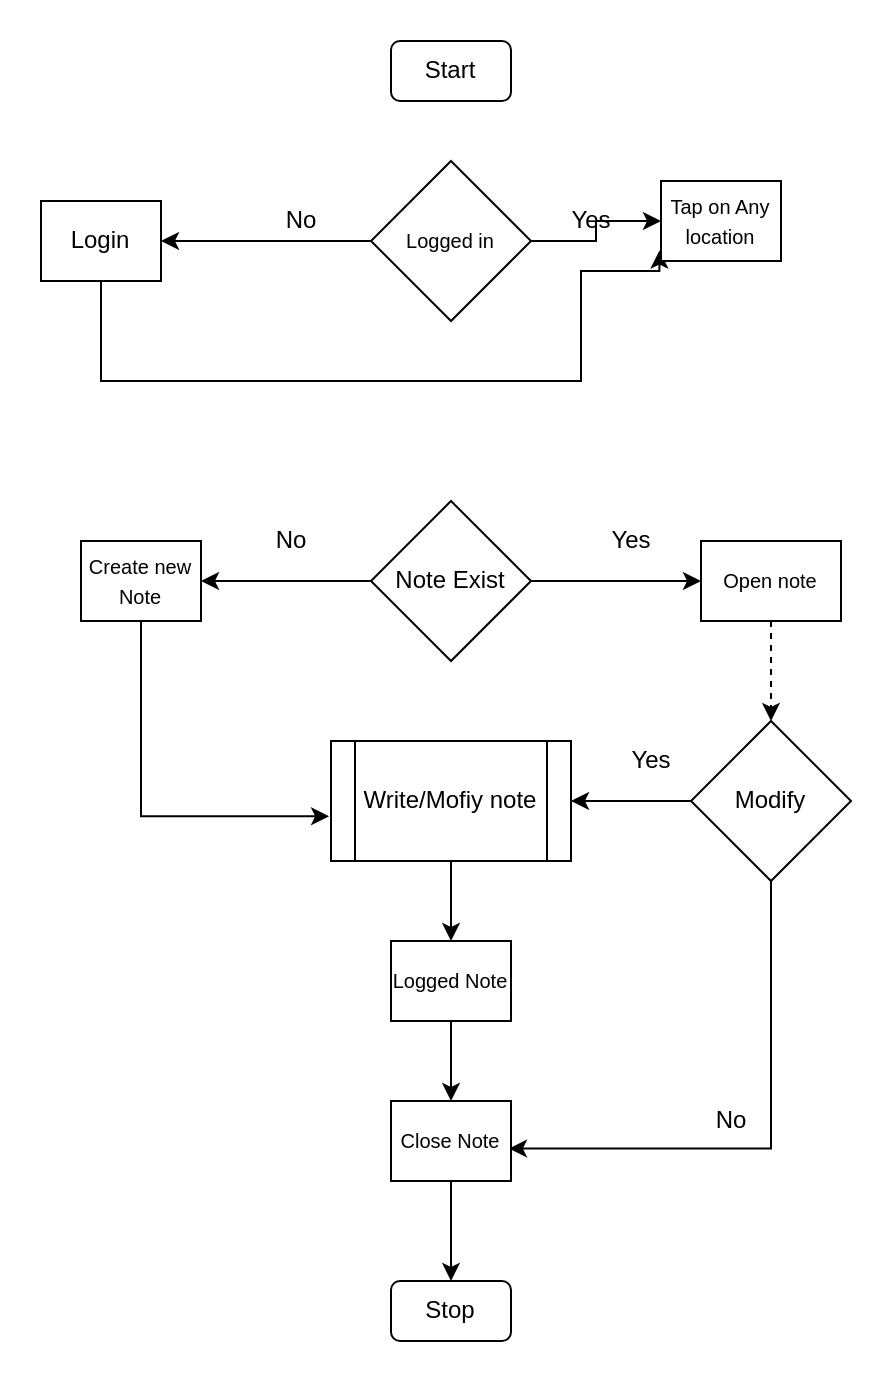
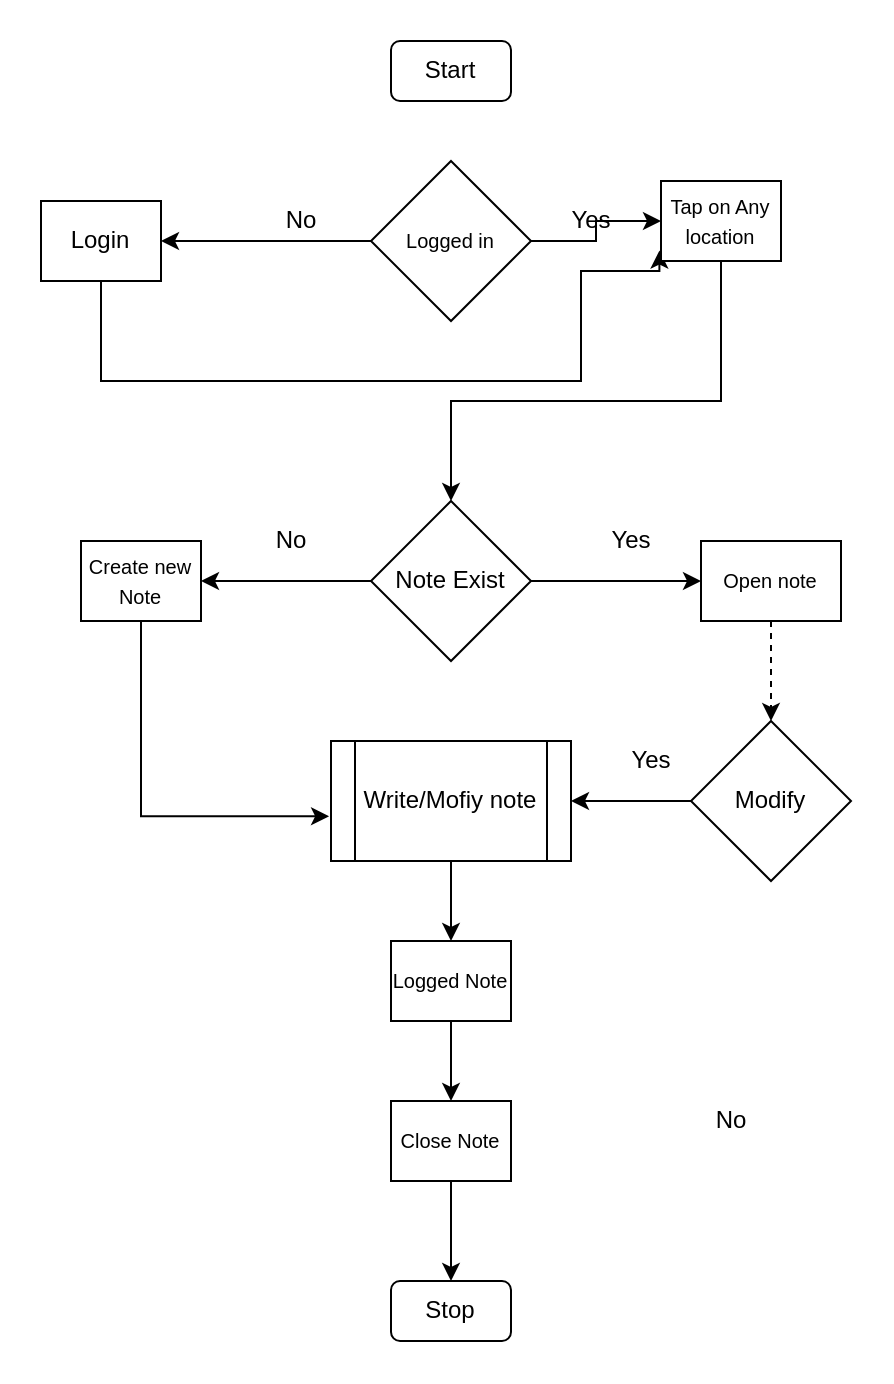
edge "Tap on Any location" -> "Note Exist": added
edge "Modify" -> "Close Note": removed
